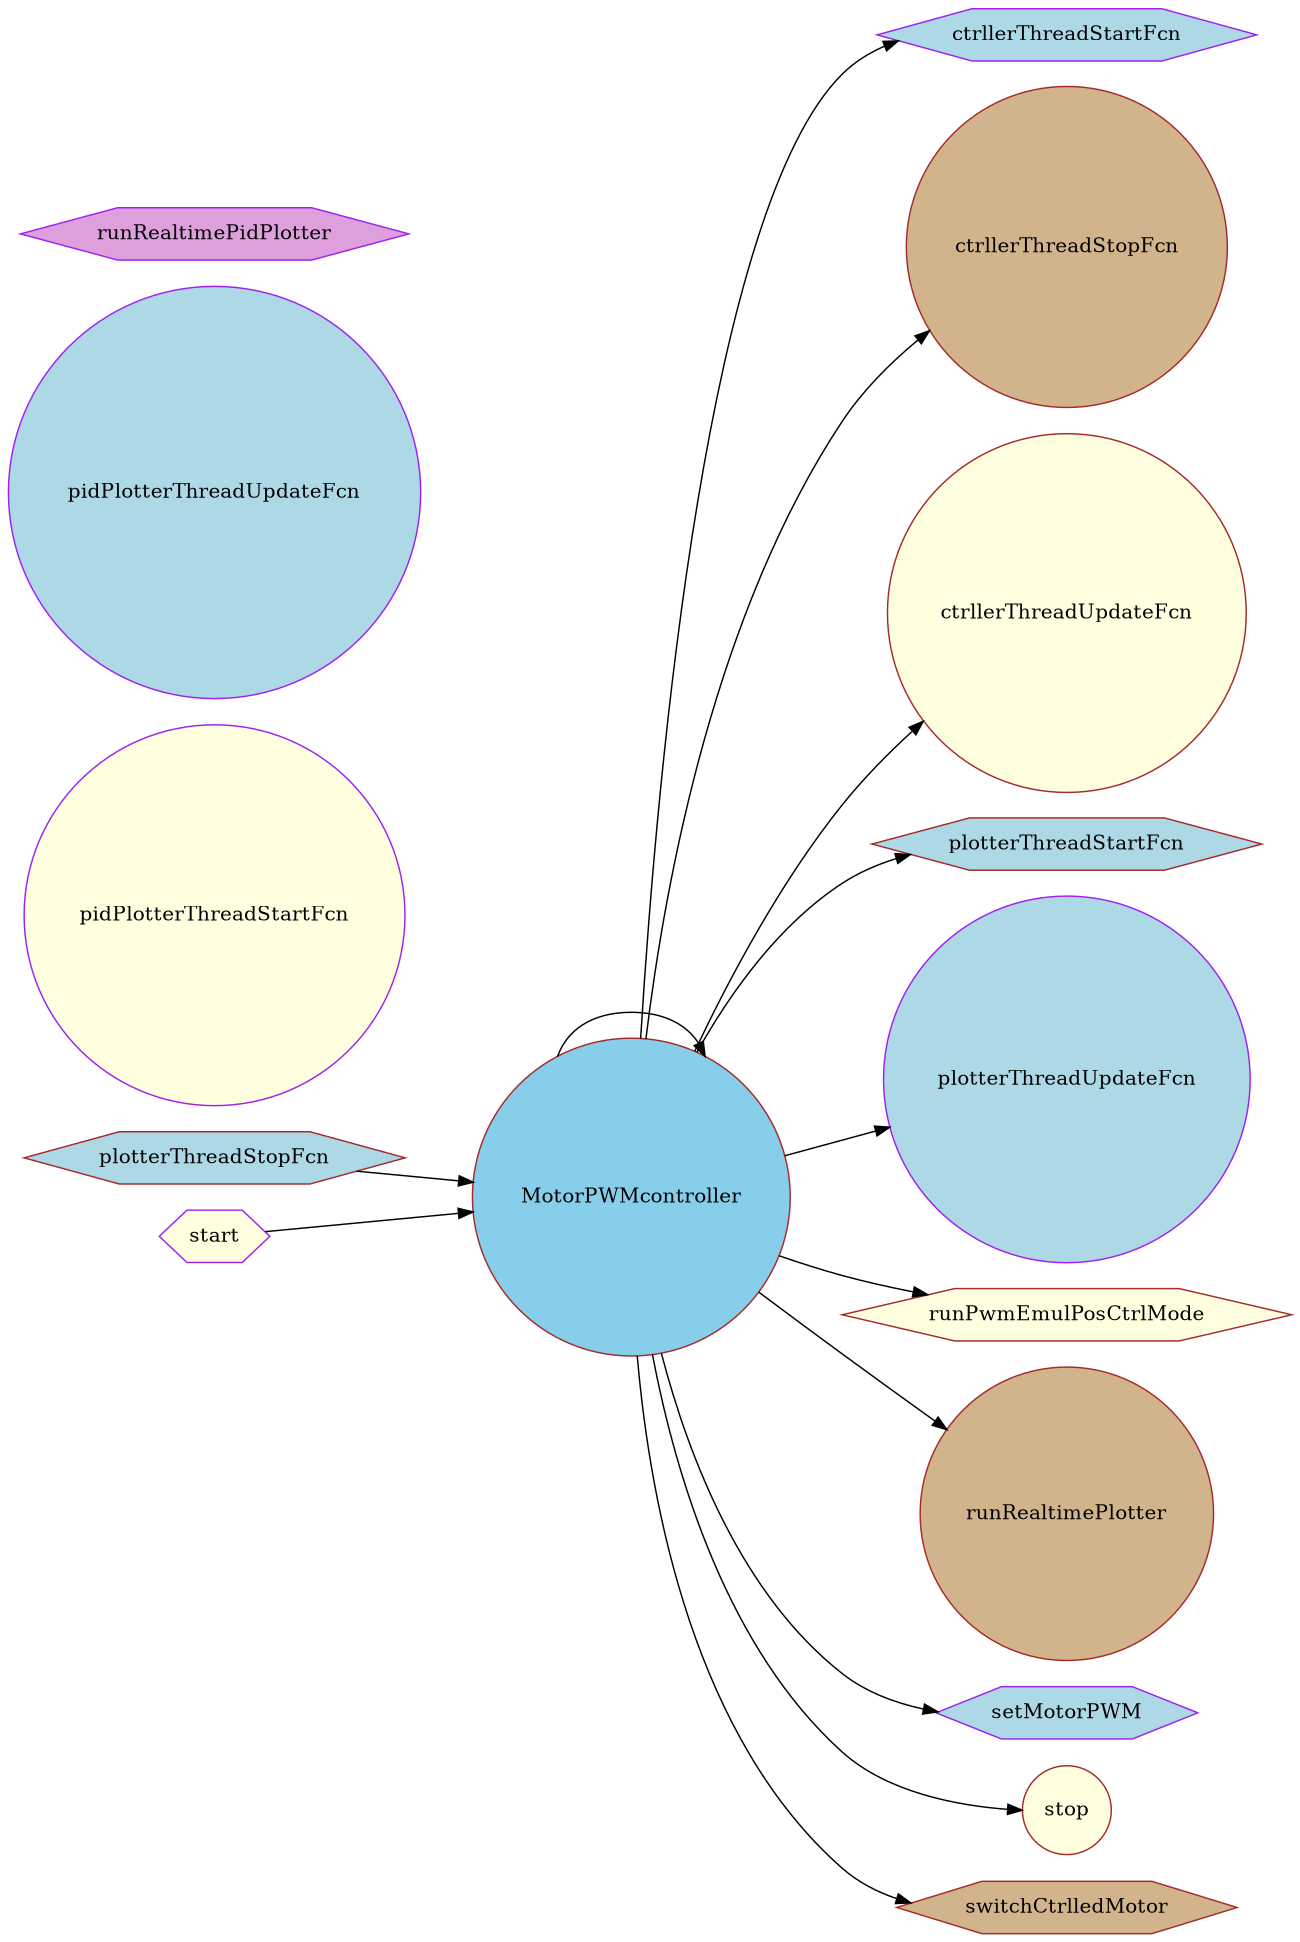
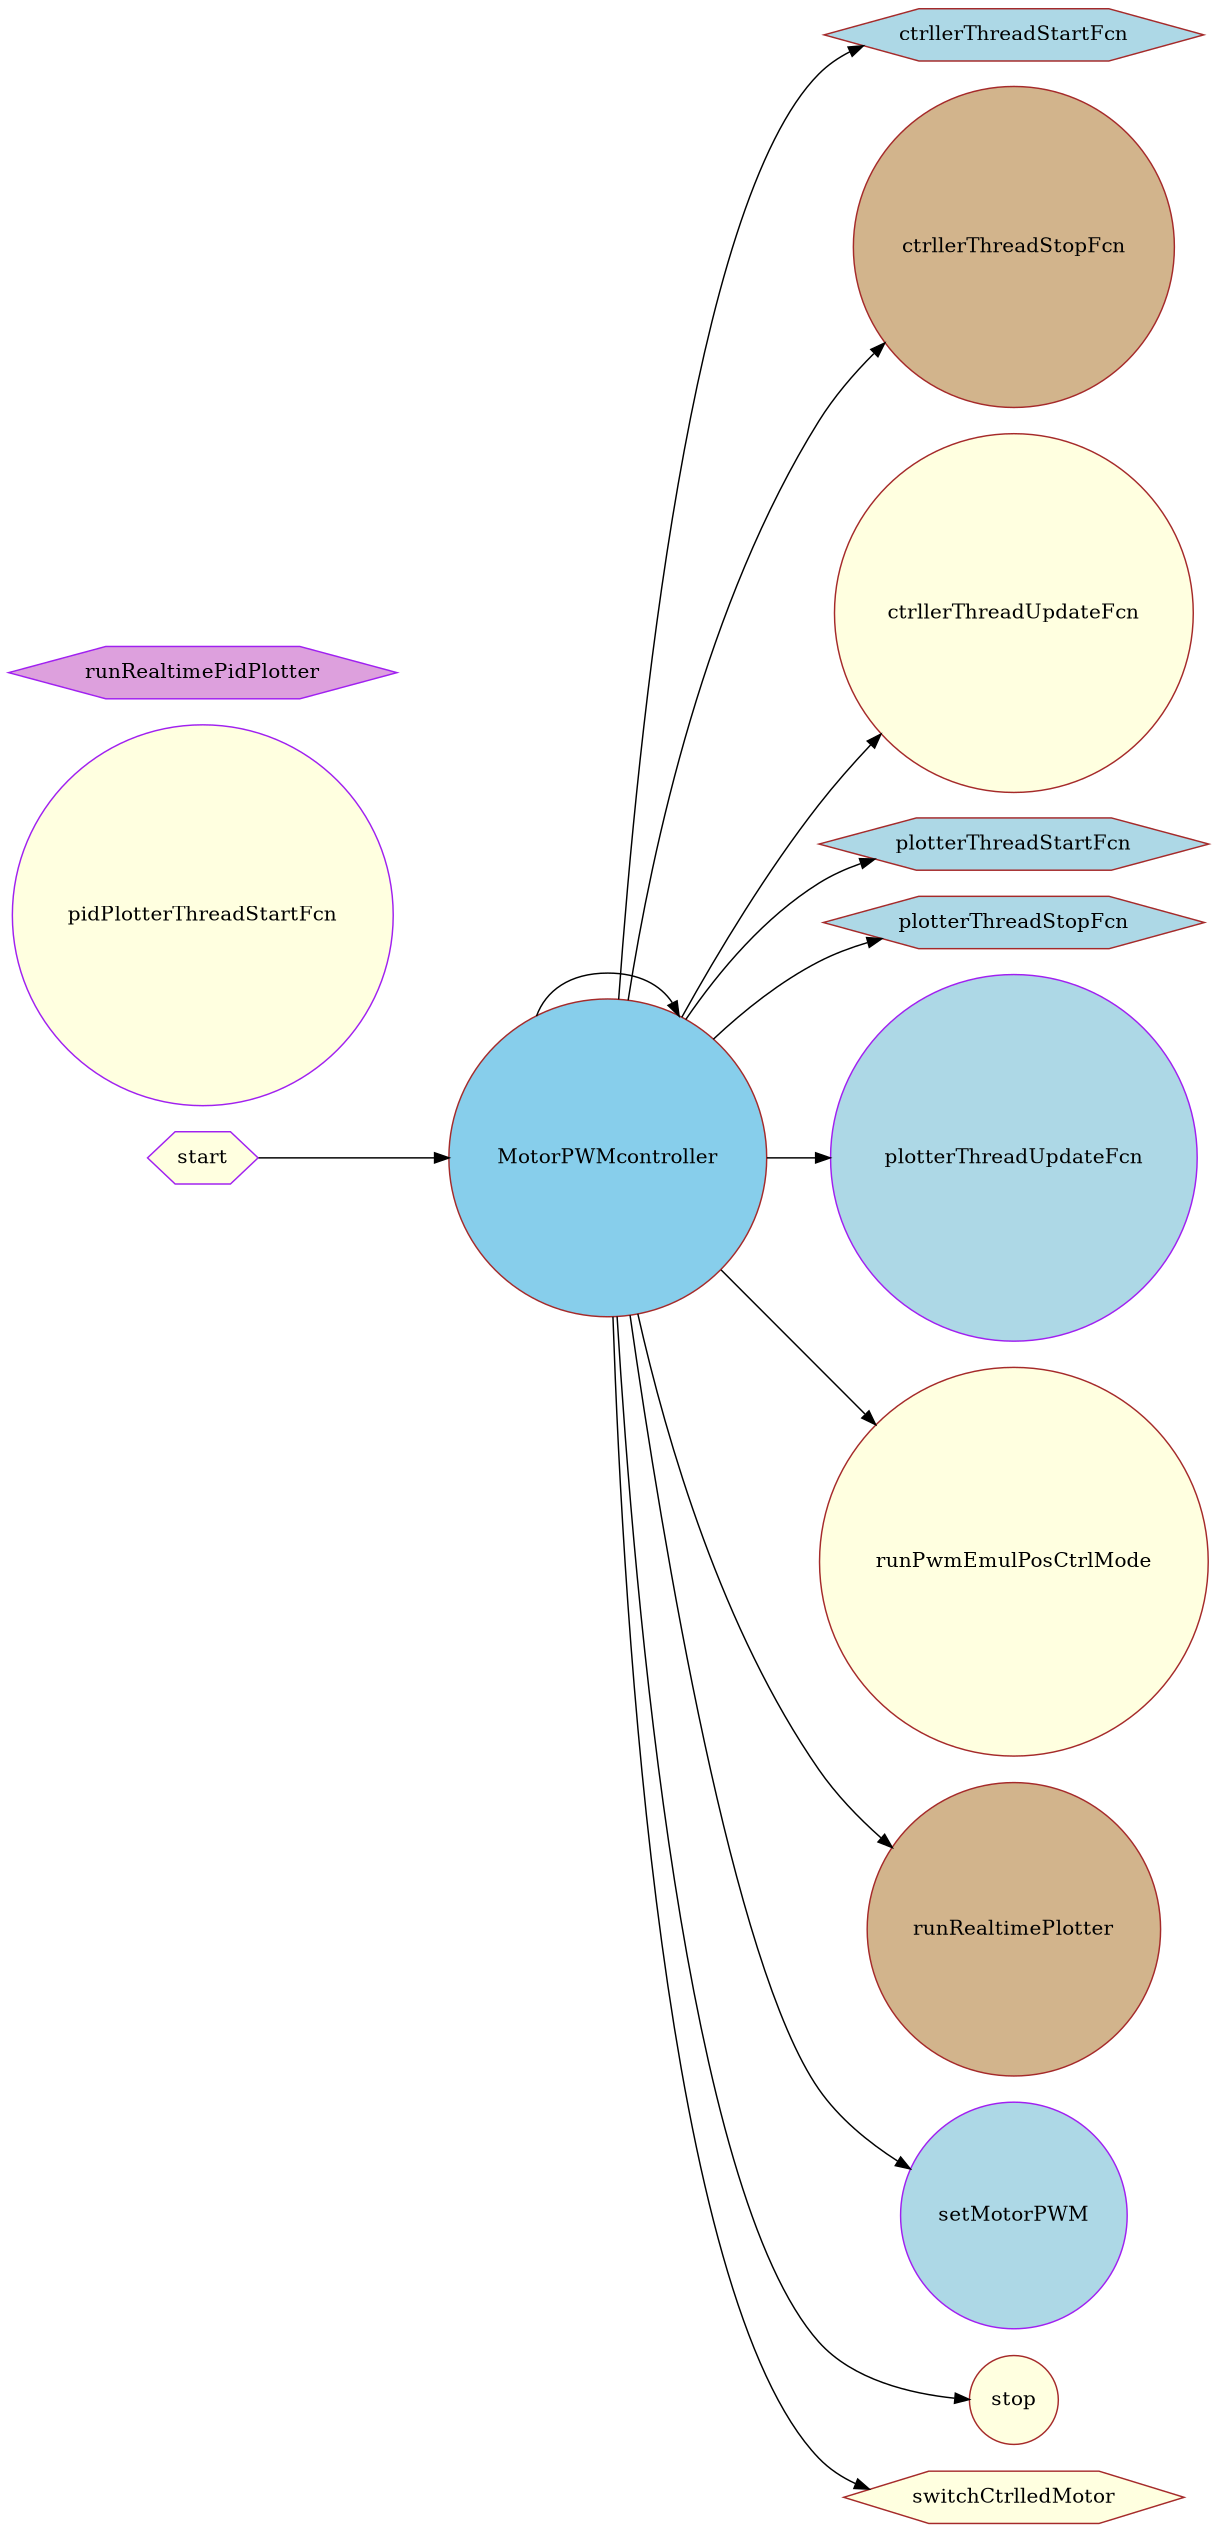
node "ctrllerThreadStartFcn": color purple -> brown
node "pidPlotterThreadUpdateFcn": removed
edge "plotterThreadStopFcn" -> "MotorPWMcontroller": reversed
node "runPwmEmulPosCtrlMode": shape hexagon -> circle
node "setMotorPWM": shape hexagon -> circle
node "switchCtrlledMotor": fillcolor tan -> lightyellow
